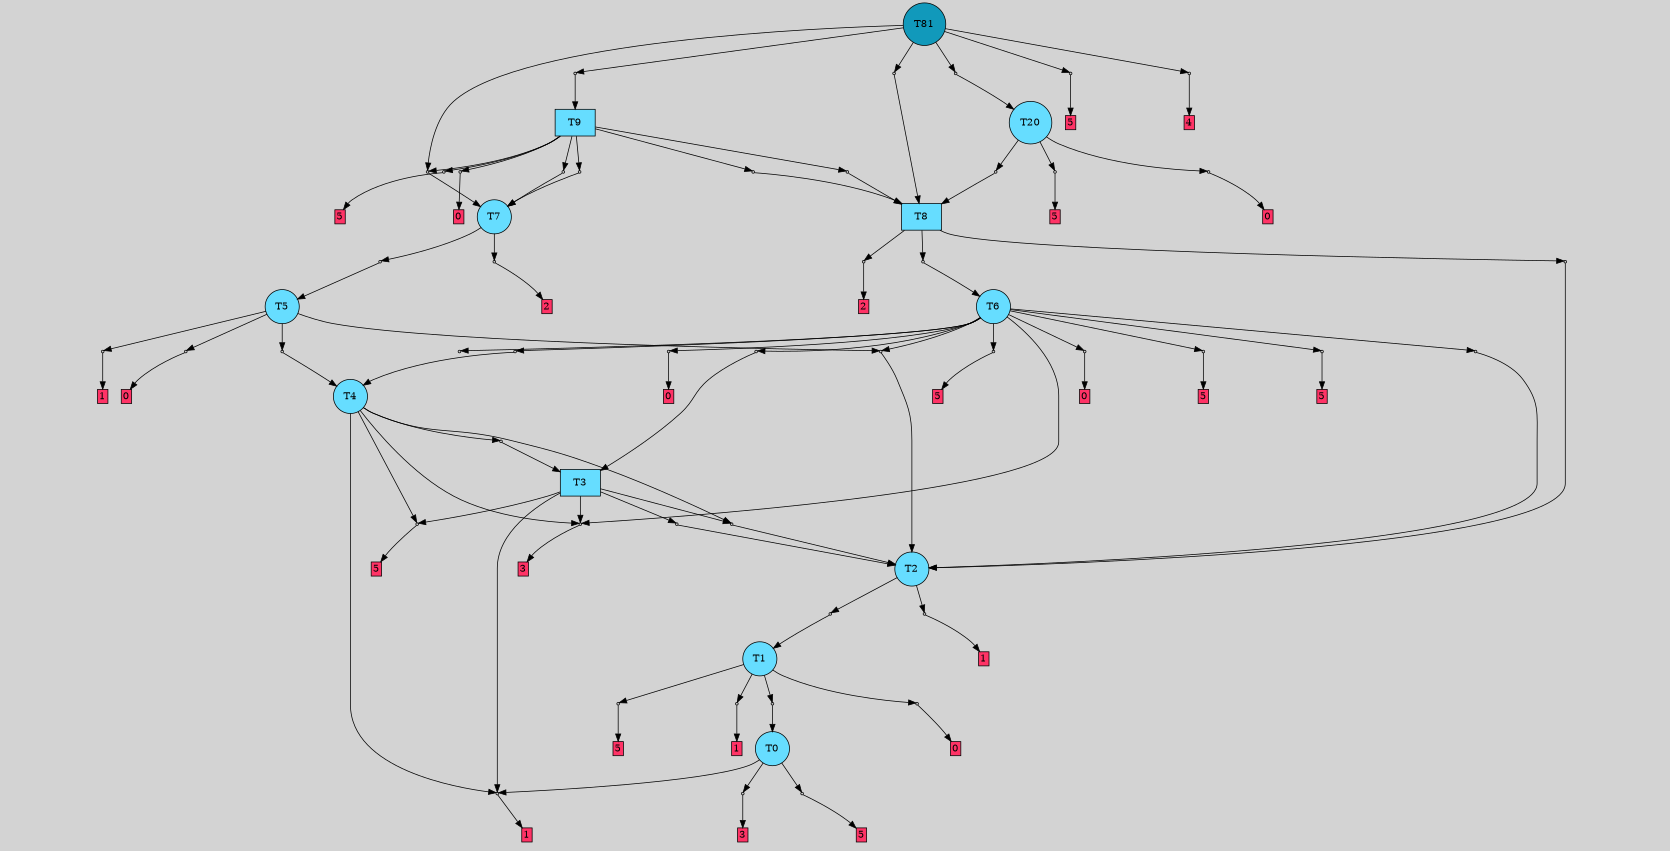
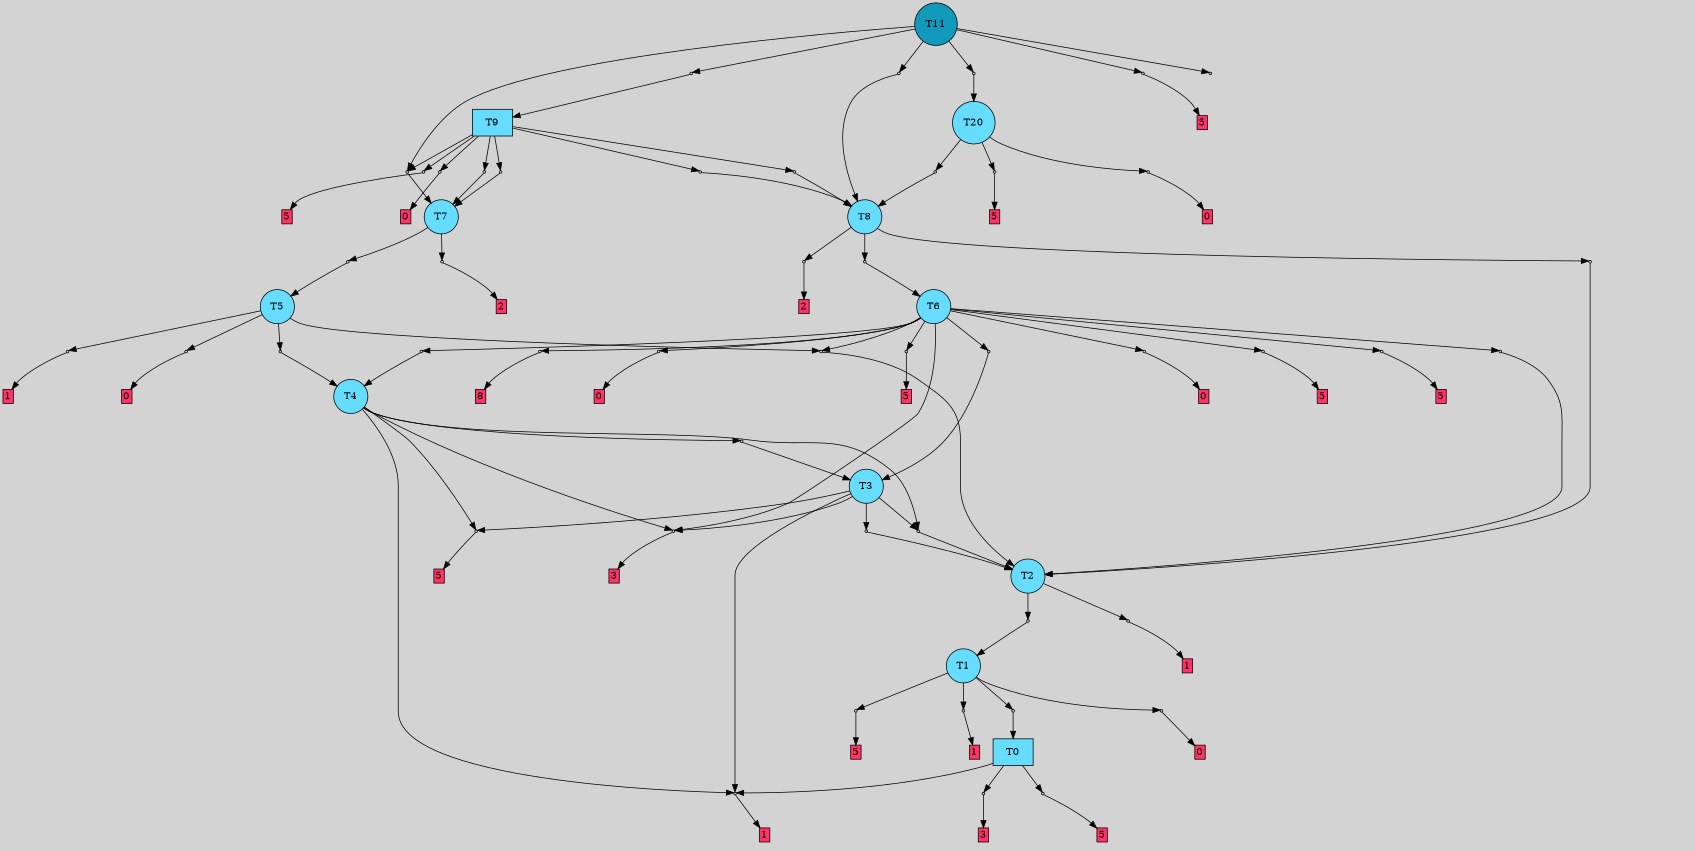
node "T81": label "T81" -> "T11"
node "4": removed
node "T8": shape box -> circle
node "8": added
node "T3": shape box -> circle
node "T0": shape circle -> box
